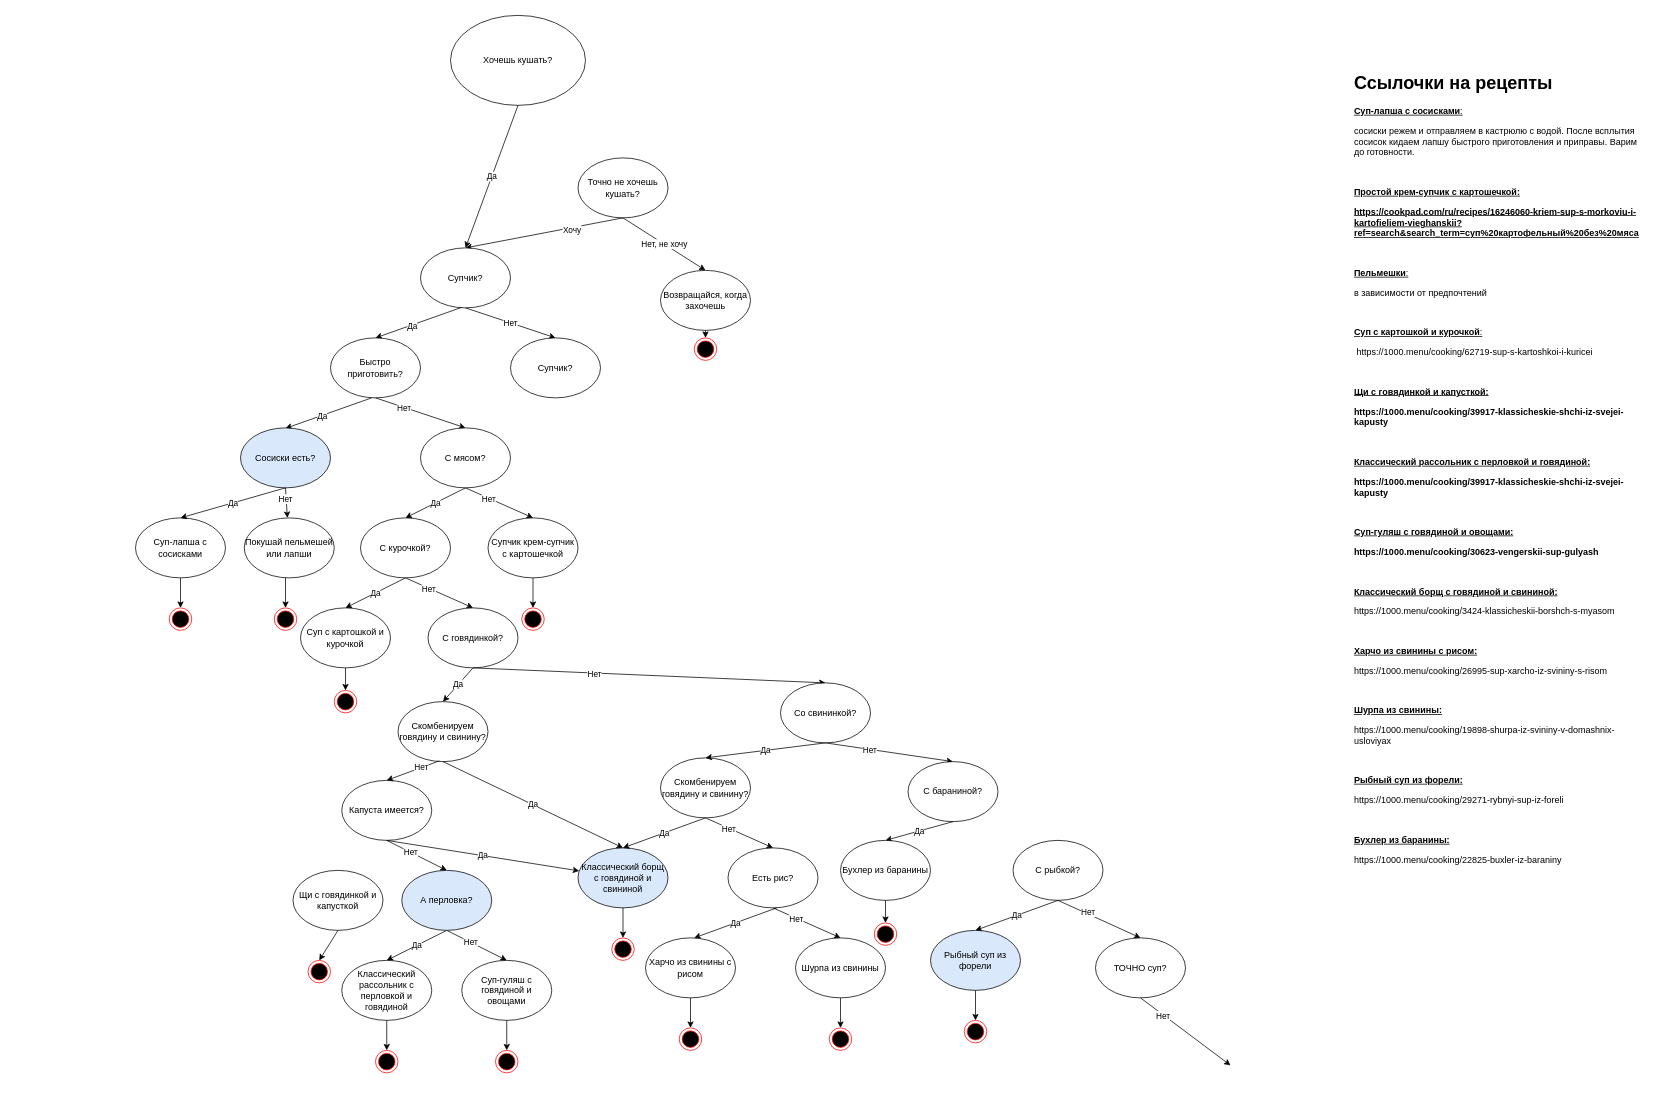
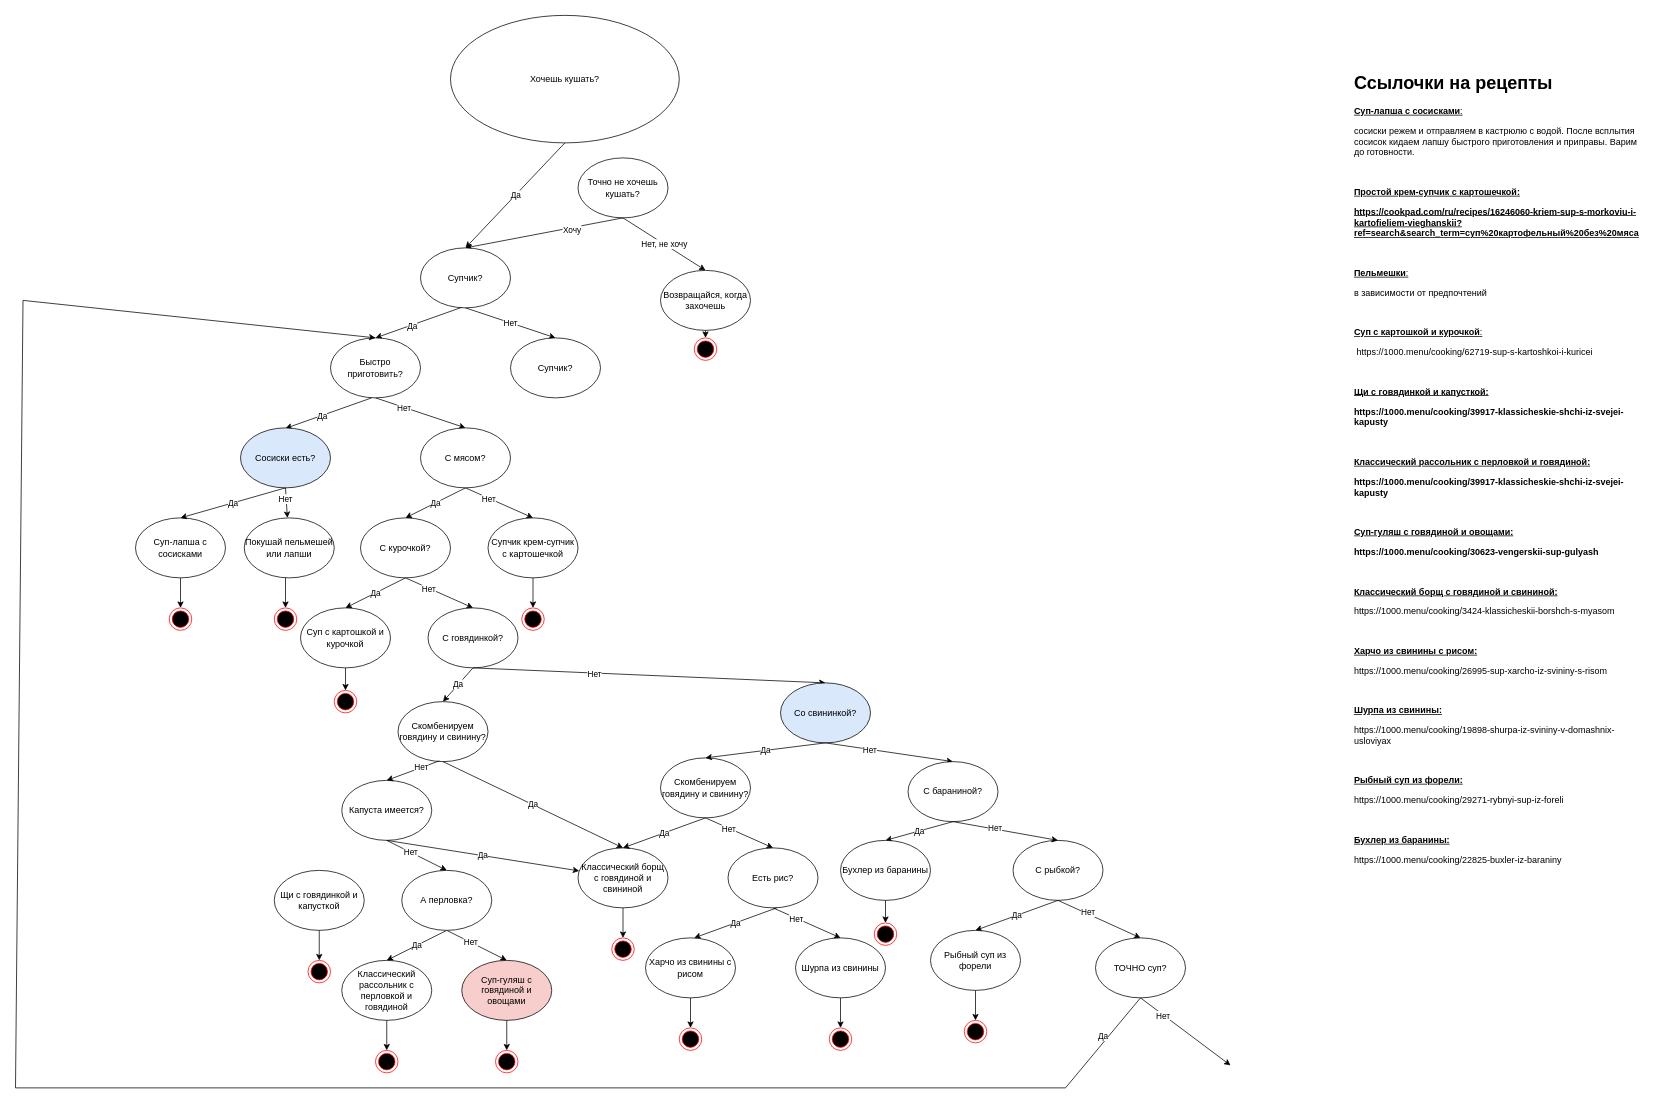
node "Хочешь кушать?": size 135x90 -> 229x128
edge "ТОЧНО суп?" -> "Быстро приготовить?": added, label "Да"
node "Со свининкой?": fillcolor #ffffff -> #dae8fc
edge "С бараниной?" -> "С рыбкой?": added, label "Нет"
node "Классический борщ с говядиной и свининой": fillcolor #dae8fc -> #ffffff
node "Щи с говядинкой и капусткой": moved (338, 900) -> (319, 900)
node "А перловка?": fillcolor #dae8fc -> #ffffff
node "Рыбный суп из форели": fillcolor #dae8fc -> #ffffff
node "Суп-гуляш с говядиной и овощами": fillcolor #ffffff -> #f8cecc
